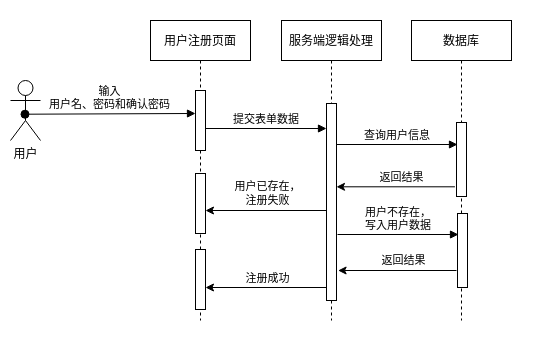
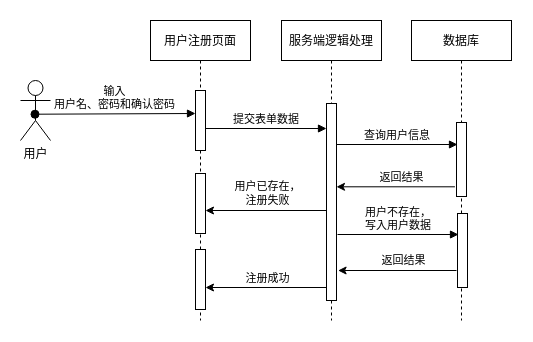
node "用户": moved (26, 111) -> (36, 111)
